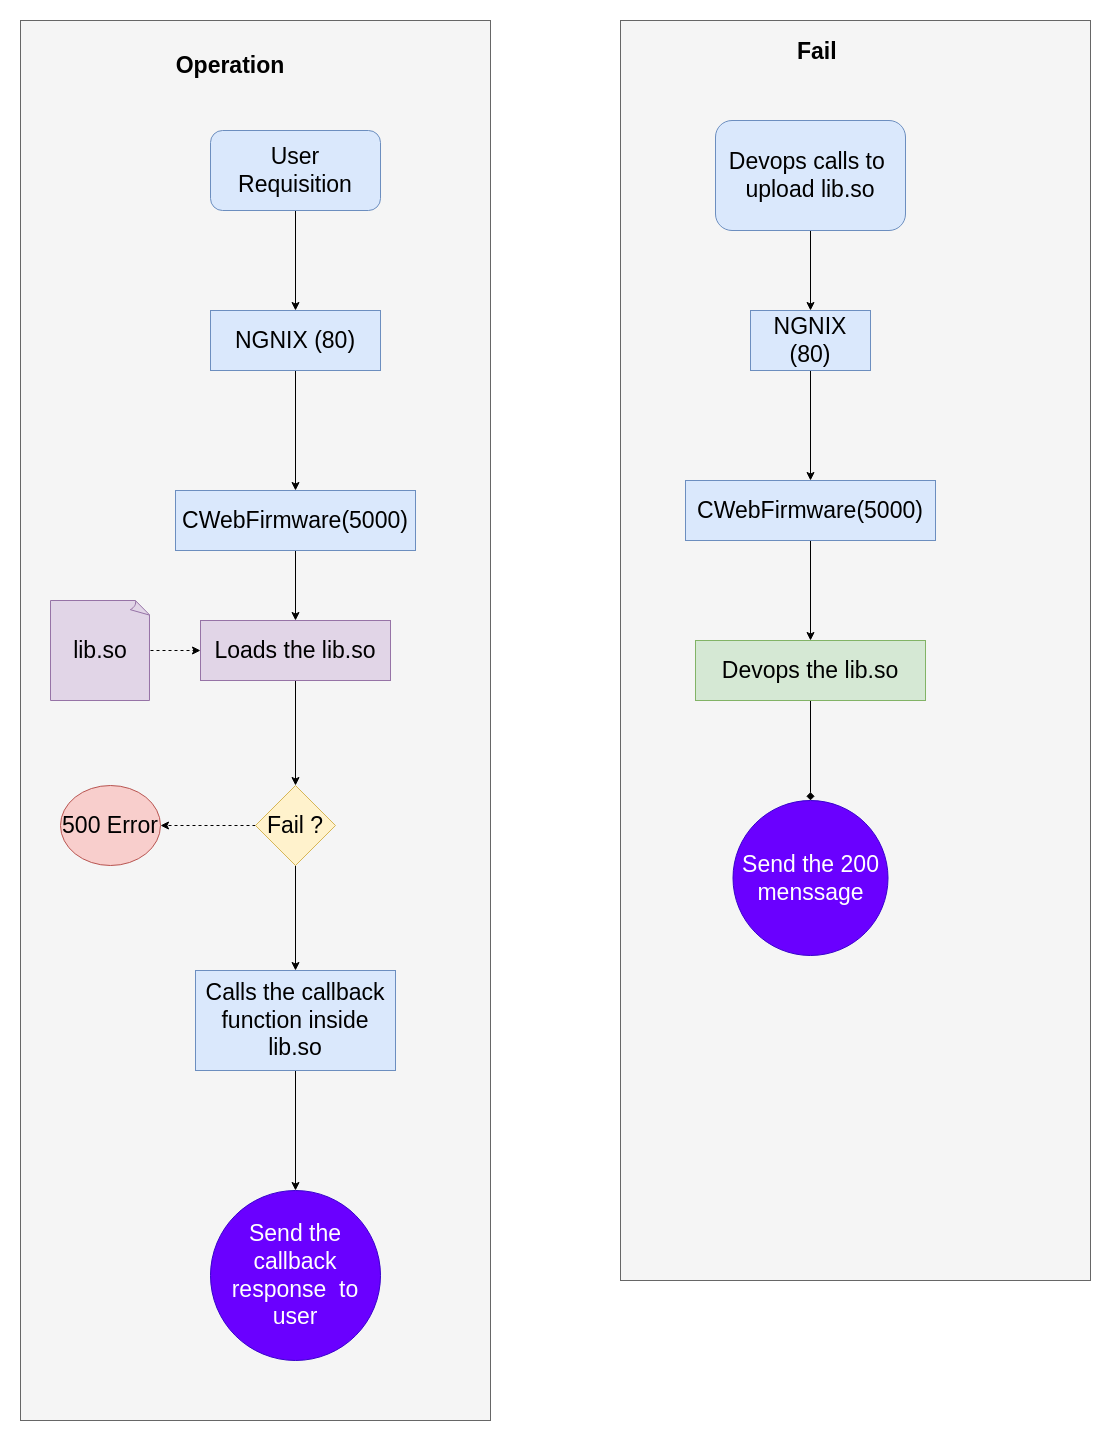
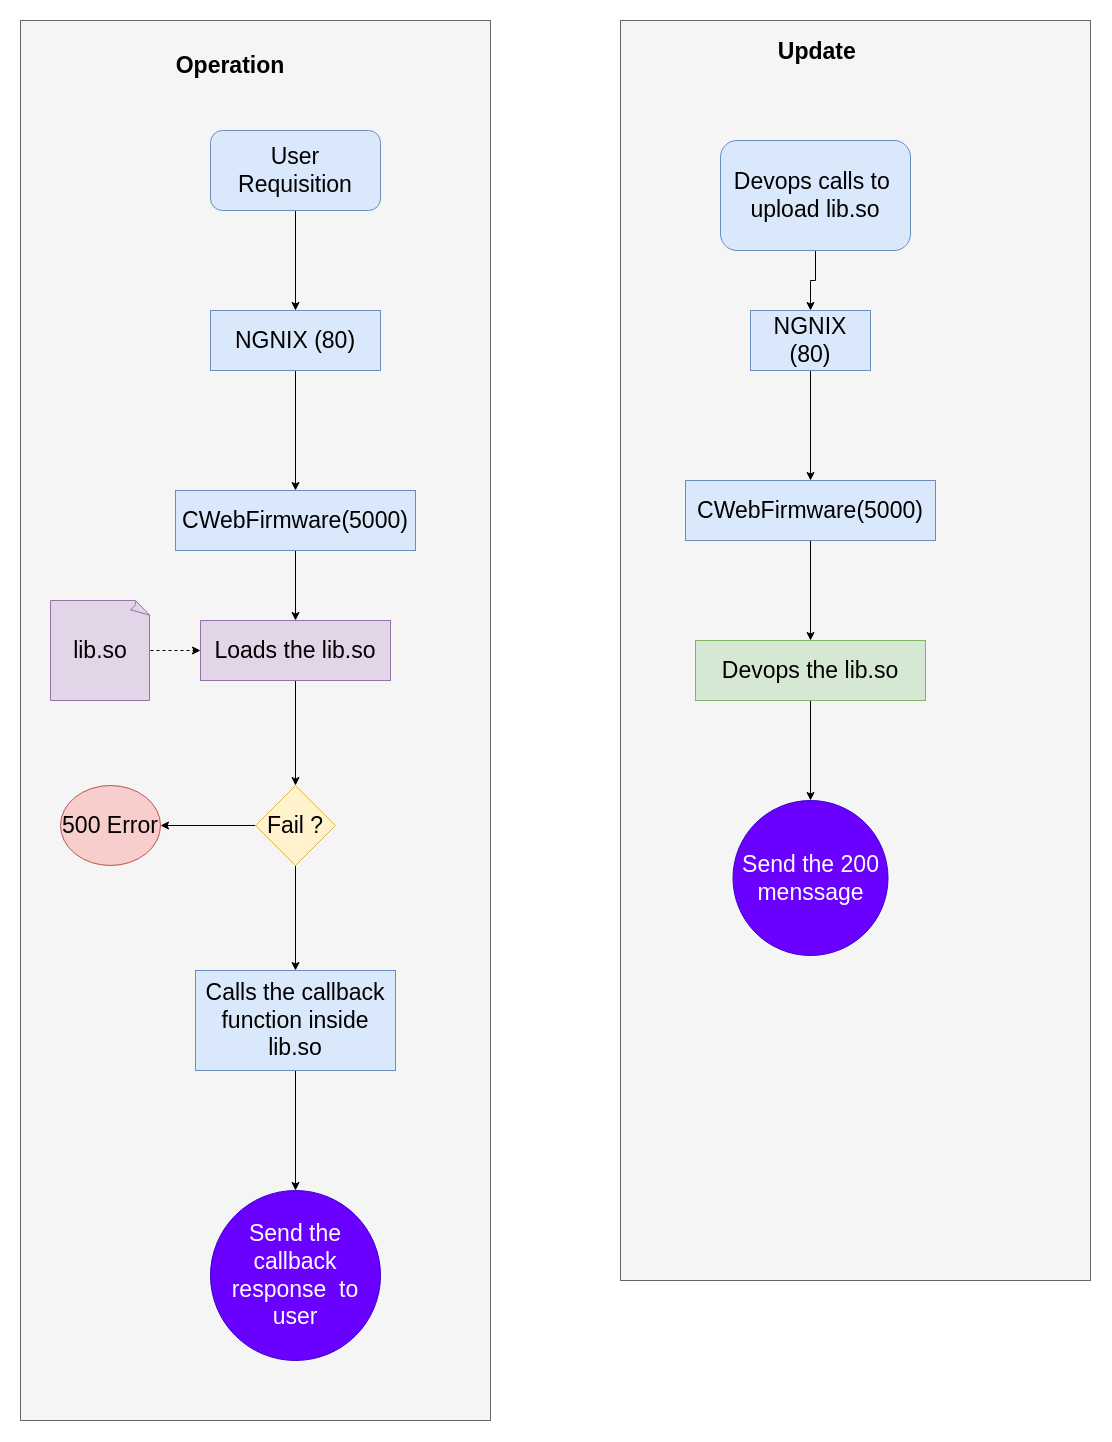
node "Fail": label "Fail" -> "Update"
node "Devops calls to upload lib.so": moved (811, 176) -> (816, 196)
edge "Devops the lib.so" -> "Send the 200 menssage": arrowhead diamond -> classic
edge "Fail ?" -> "500 Error": style dashed -> solid
